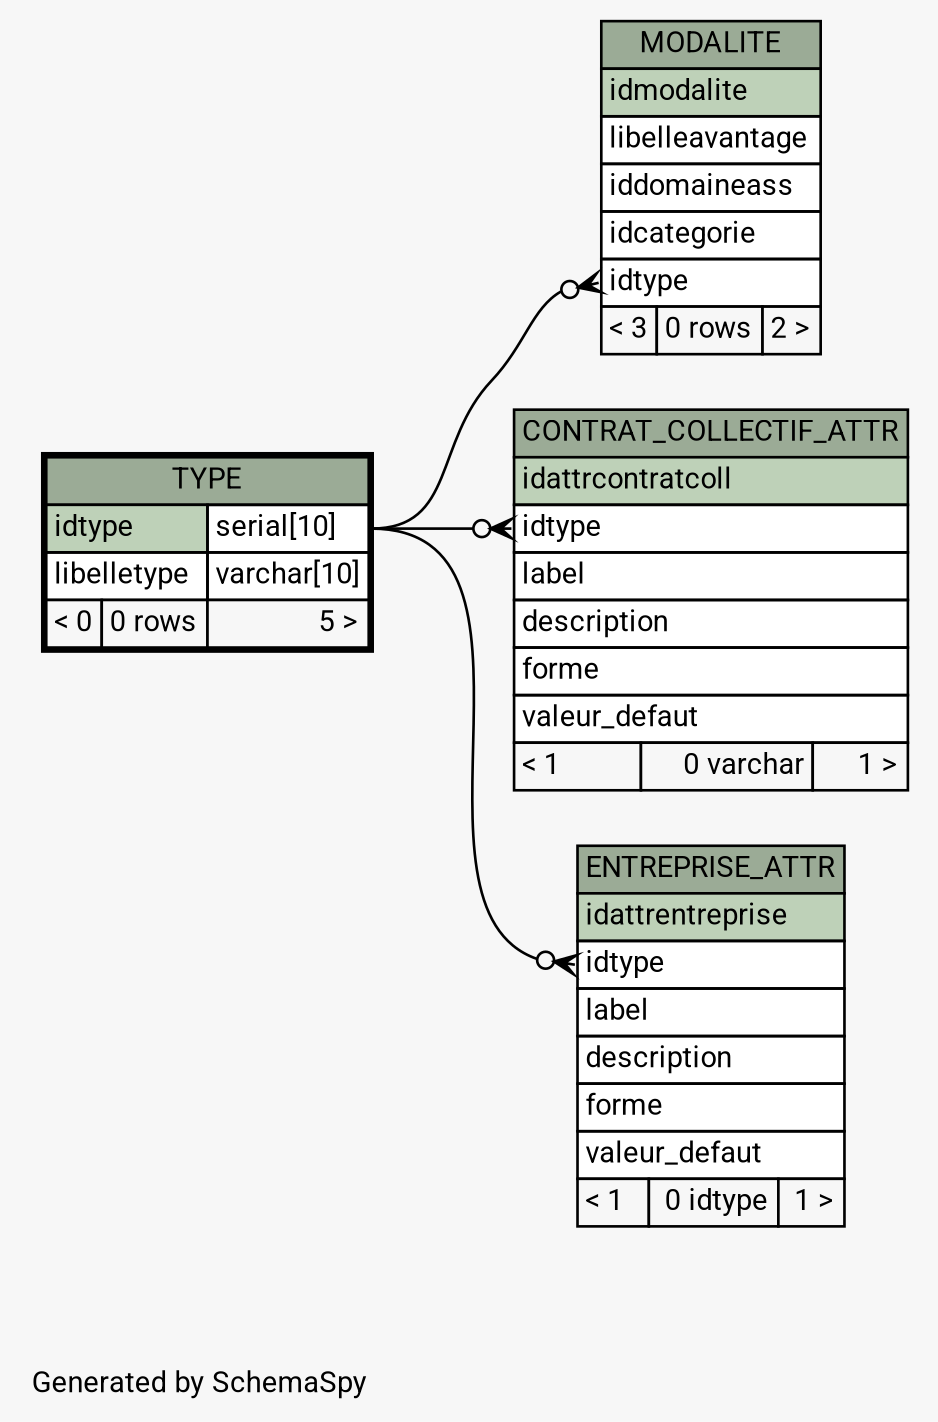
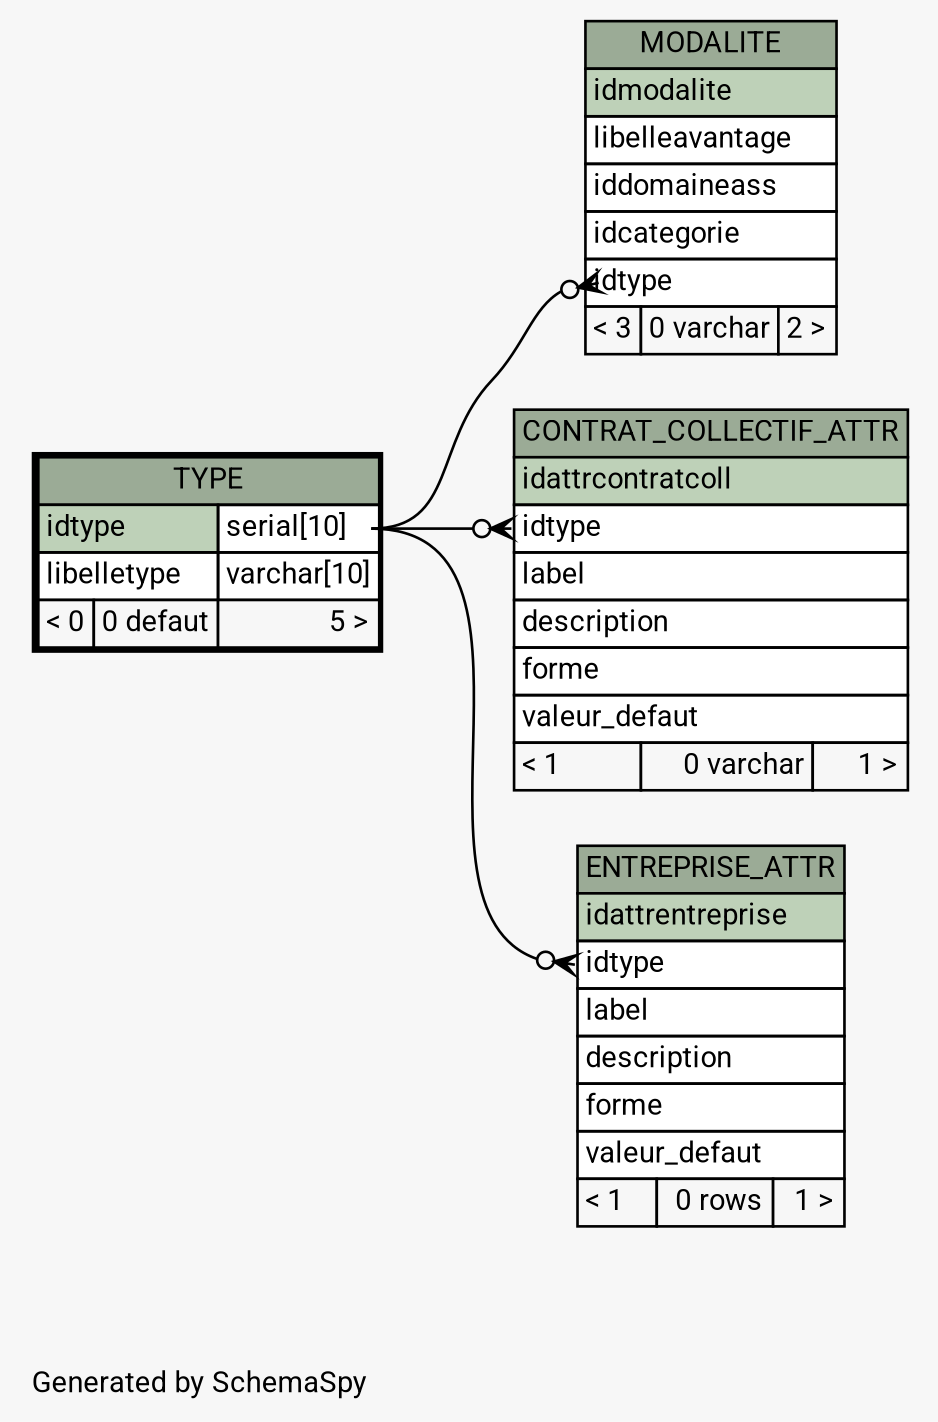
node "MODALITE": text "0 rows" -> "0 varchar"
node "TYPE": text "0 rows" -> "0 defaut"
node "ENTREPRISE_ATTR": text "0 idtype" -> "0 rows"
